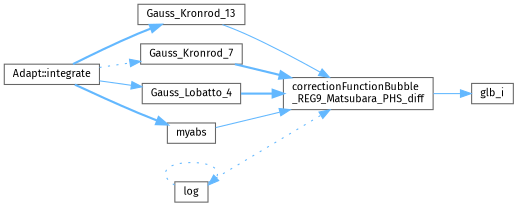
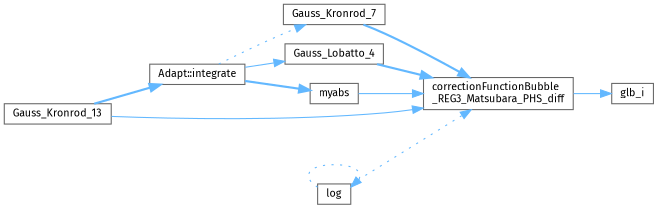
edge "Adapt::integrate" -> "Gauss_Kronrod_13": reversed
node "correctionFunctionBubble _REG9_Matsubara_PHS_diff": label "correctionFunctionBubble _REG9_Matsubara_PHS_diff" -> "correctionFunctionBubble _REG3_Matsubara_PHS_diff"
